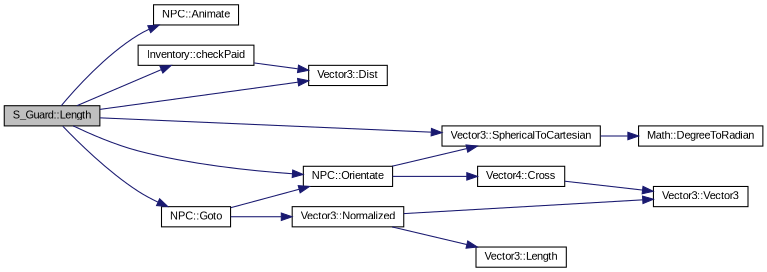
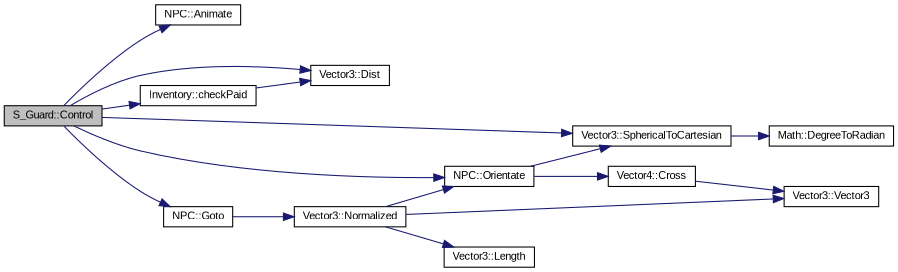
node "S_Guard::Length": label "S_Guard::Length" -> "S_Guard::Control"
edge "NPC::Goto" -> "NPC::Orientate": now "Vector3::Normalized" -> "NPC::Orientate"
